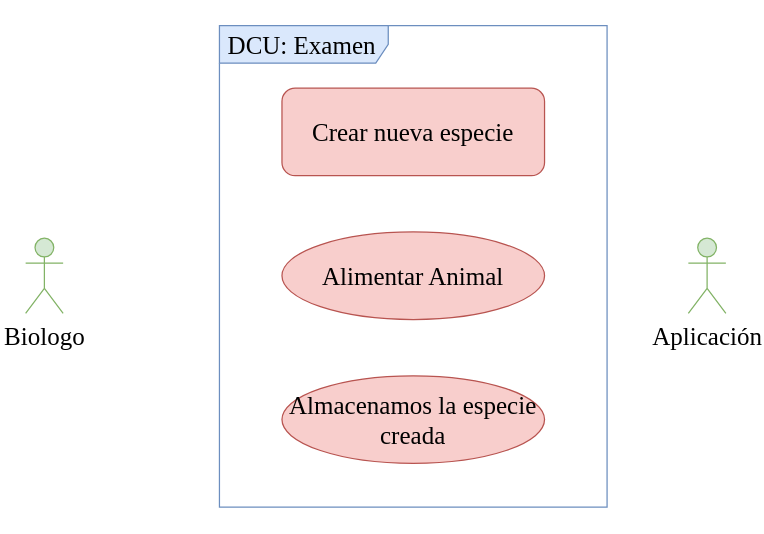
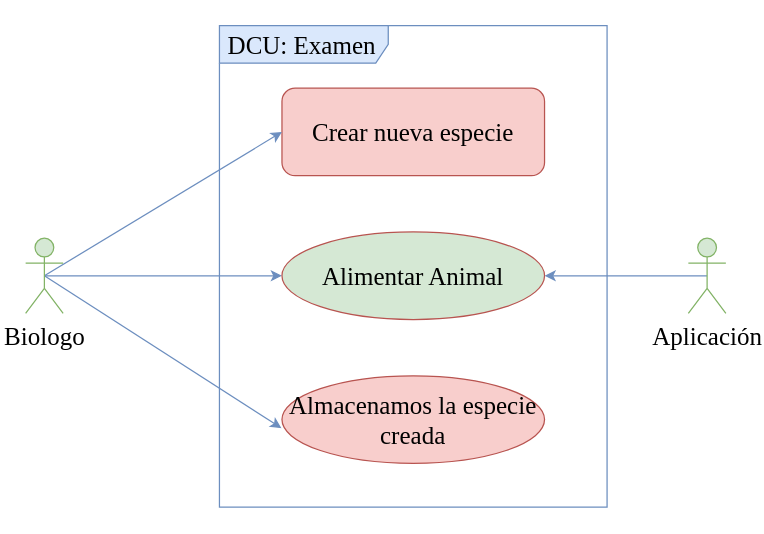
edge "Biologo" -> "Crear nueva especie": added
edge "Biologo" -> "Alimentar Animal": added
node "Alimentar Animal": fillcolor #f8cecc -> #d5e8d4
edge "Aplicación" -> "Alimentar Animal": added
edge "Biologo" -> "Almacenamos la especie creada": added
